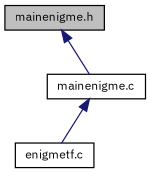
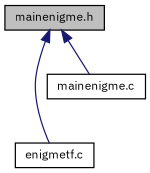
edge "enigmetf.c" -> "mainenigme.c": now "enigmetf.c" -> "mainenigme.h"
